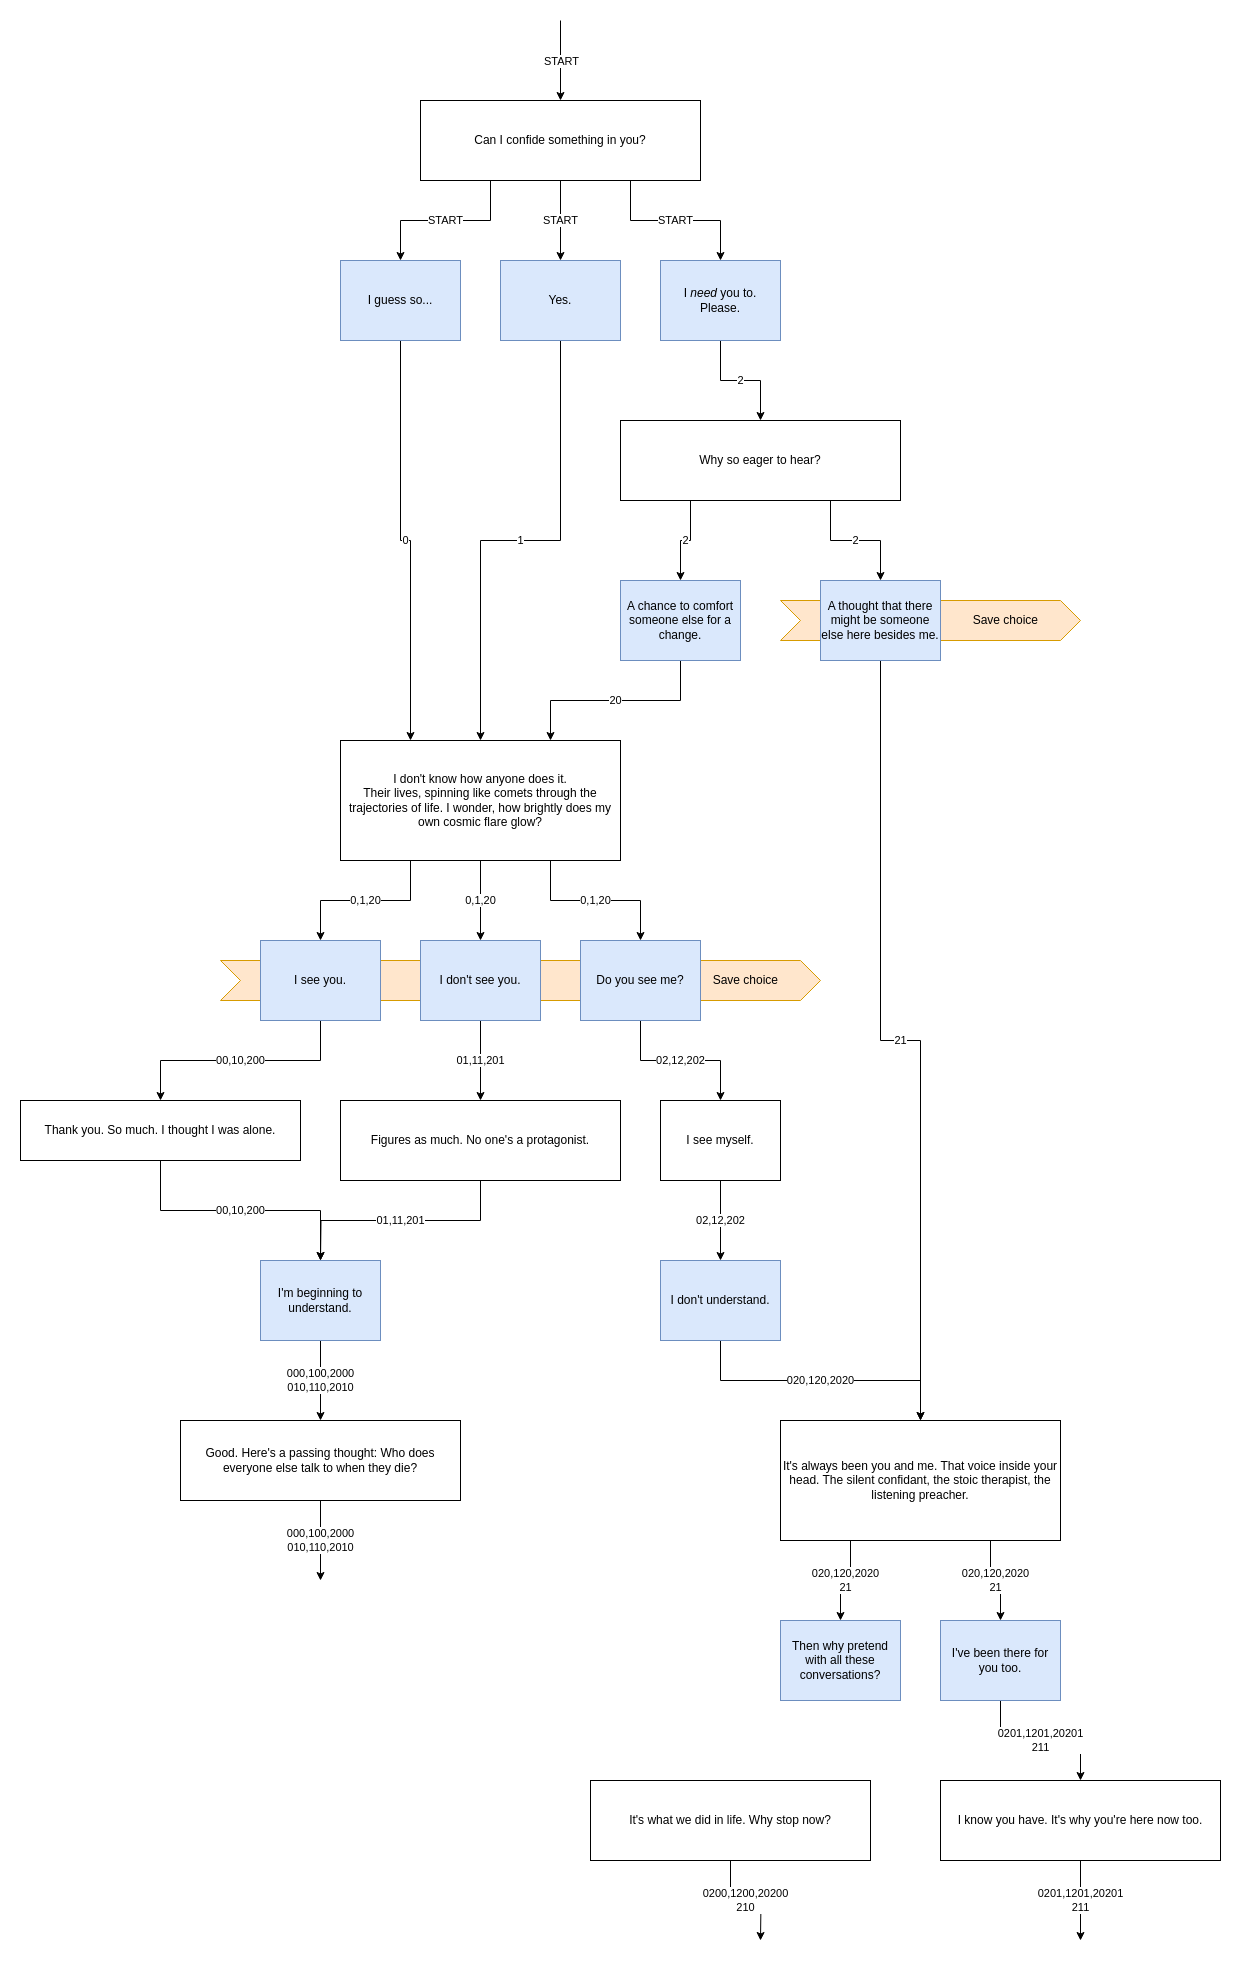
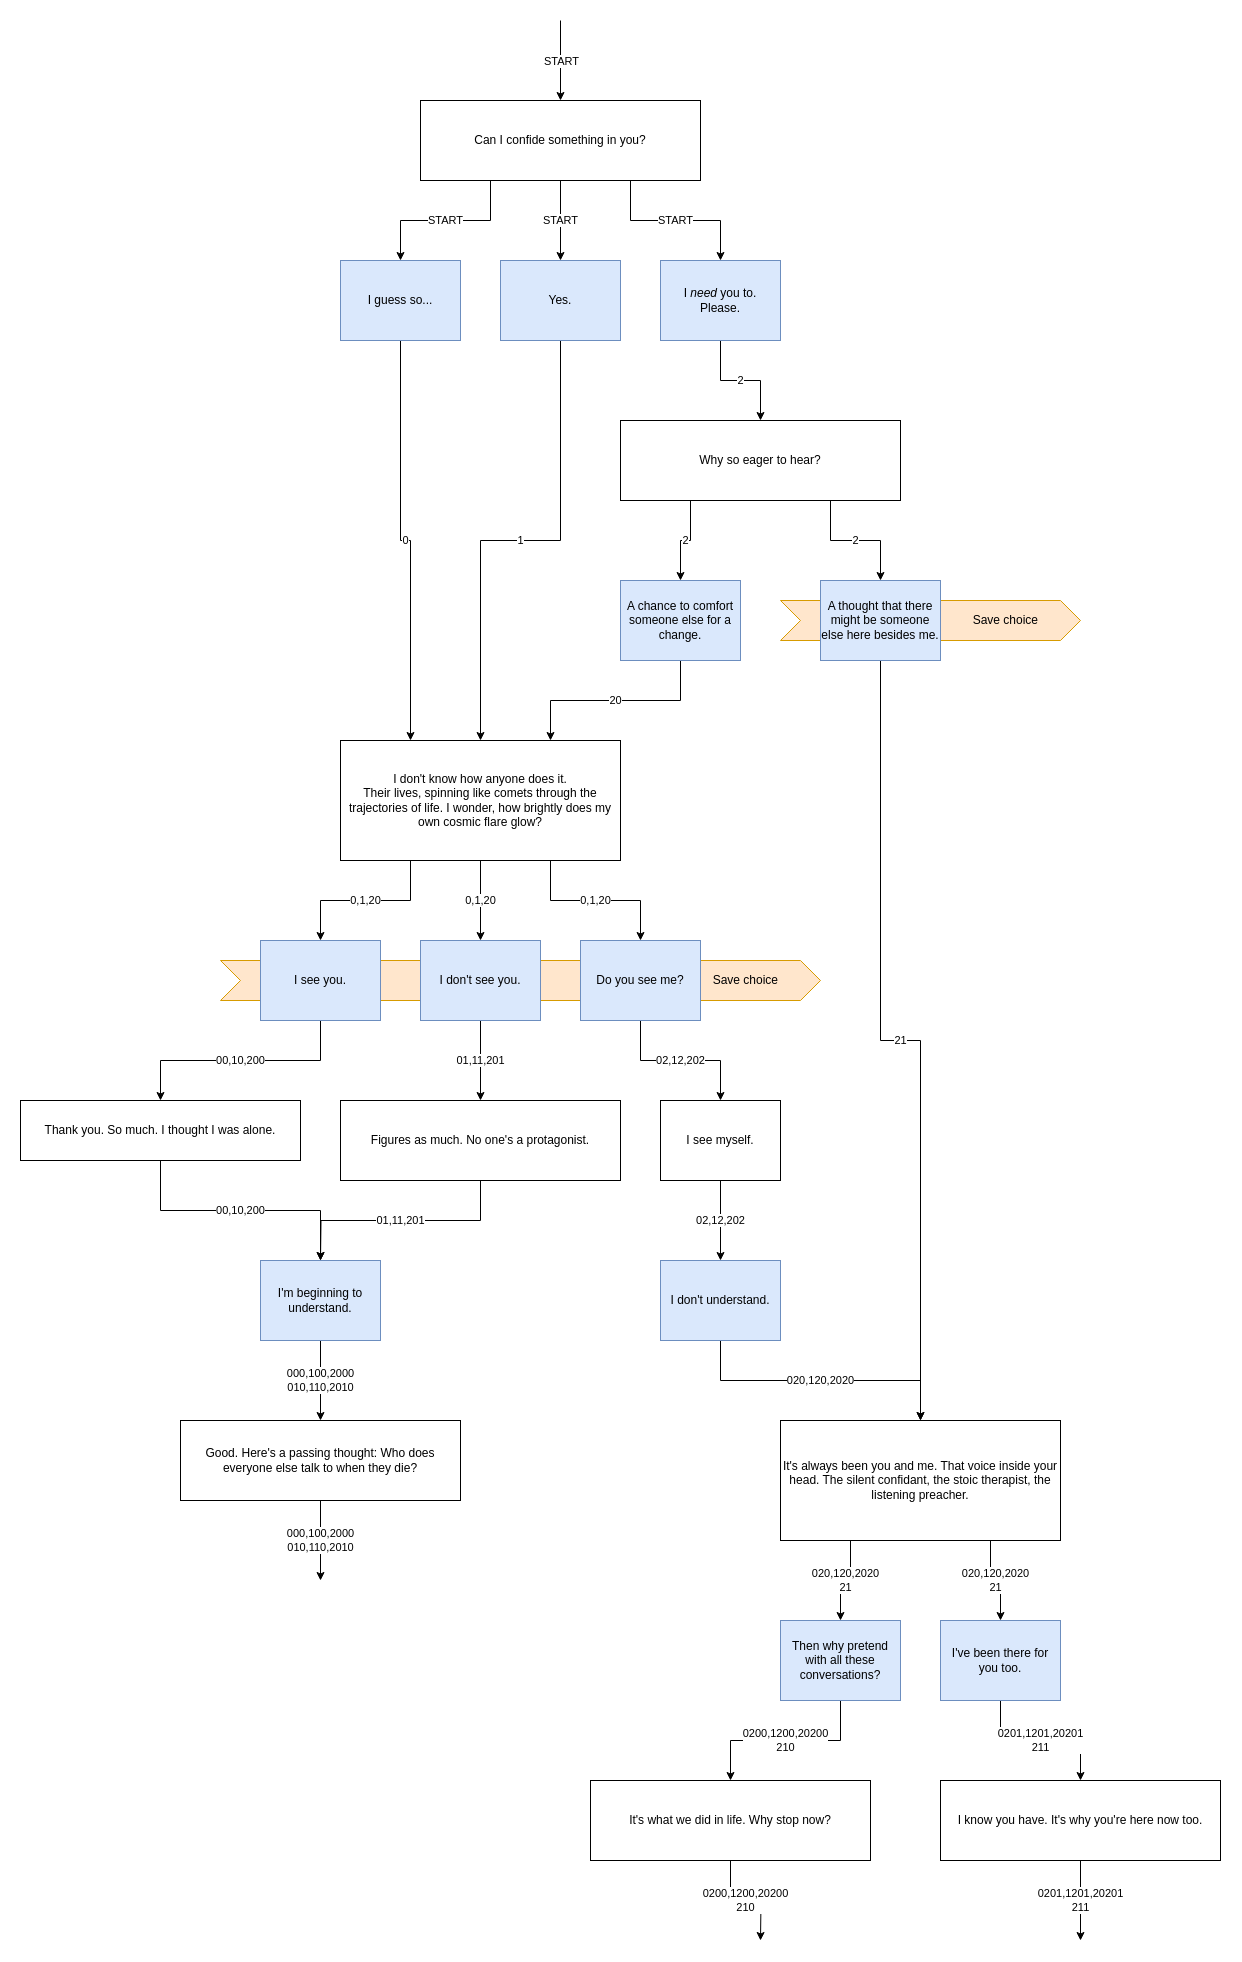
edge "Then why pretend with all these conversations?" -> "It's what we did in life. Why stop now?": added, label "0200,1200,20200210"
